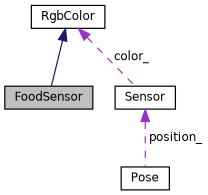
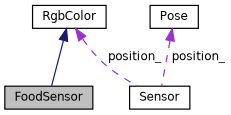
edge "Sensor" -> "RgbColor": label " color_" -> " position_"
edge "Pose" -> "Sensor": reversed
